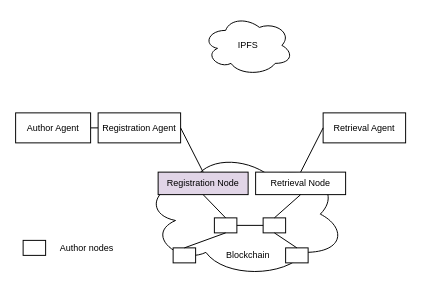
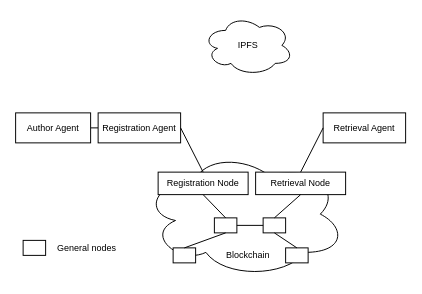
node "Registration Node": fillcolor #e1d5e7 -> #ffffff
node "Author nodes": label "Author nodes" -> "General nodes"
